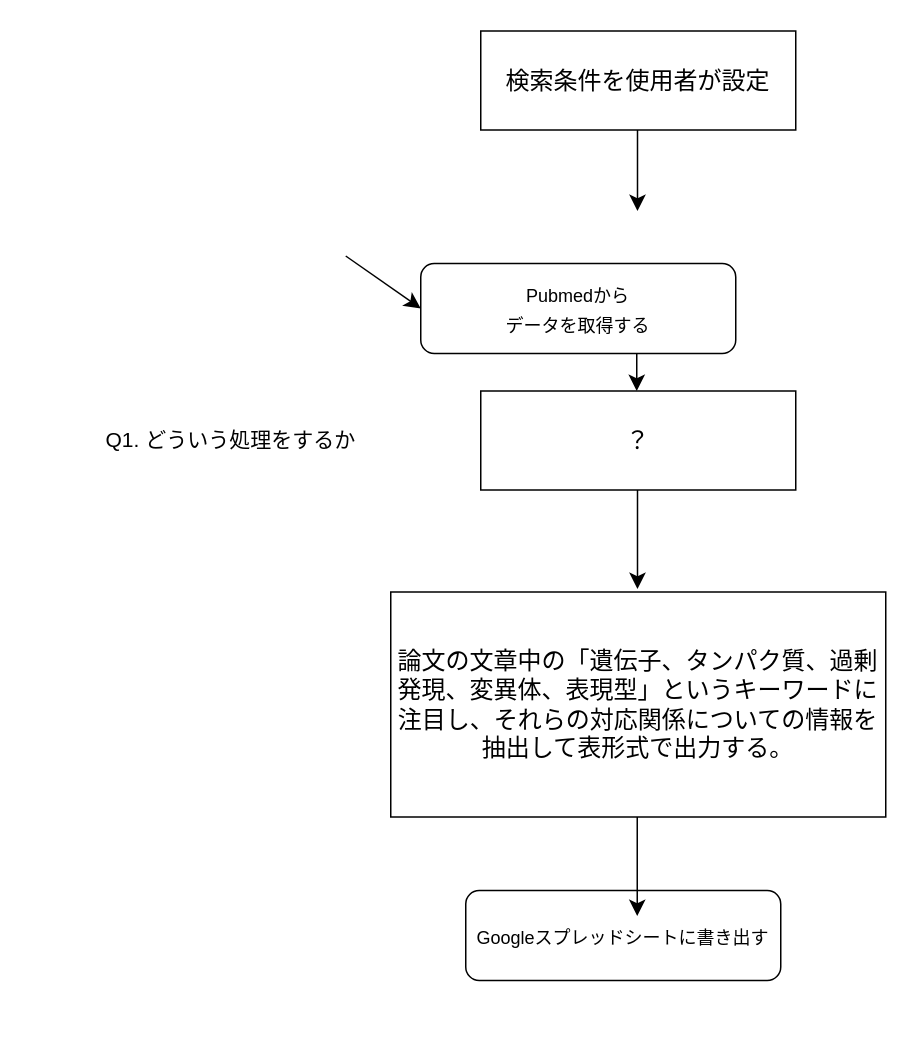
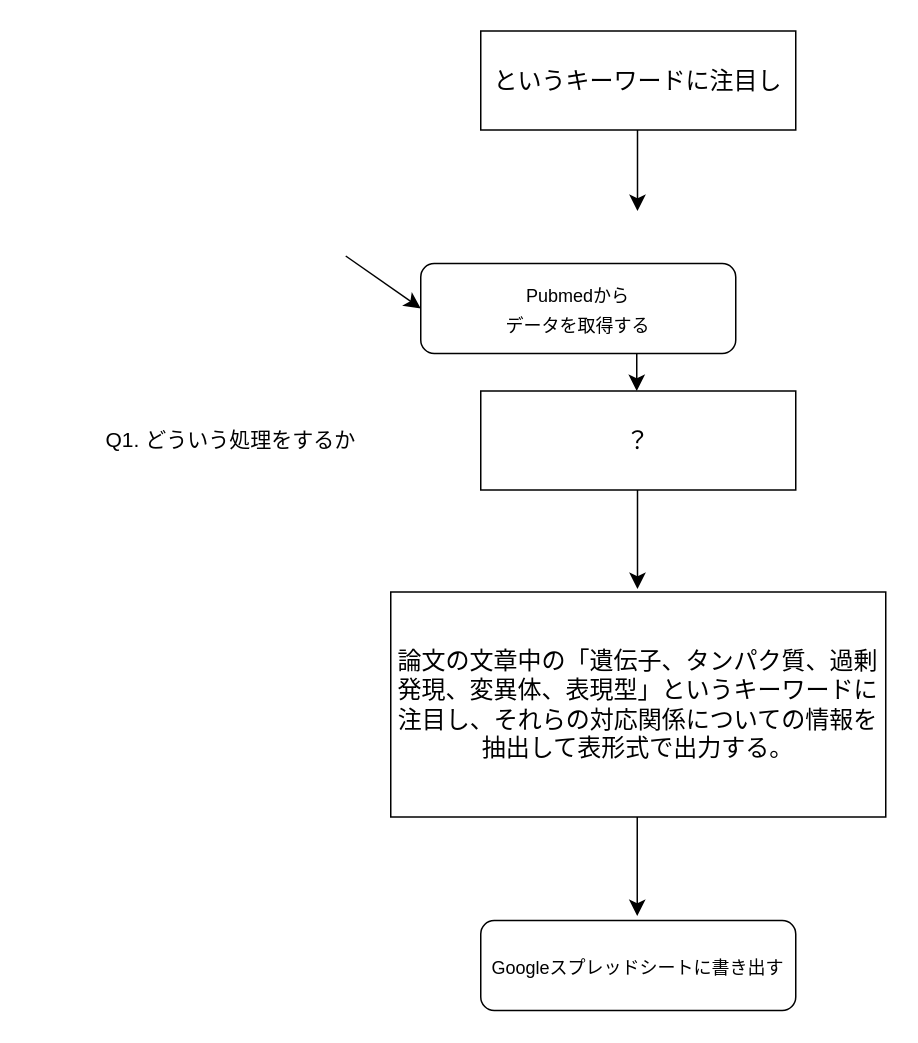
node "検索条件を使用者が設定": label "検索条件を使用者が設定" -> "というキーワードに注目し"
node "Googleスプレッドシートに書き出す": moved (623, 935) -> (638, 965)
